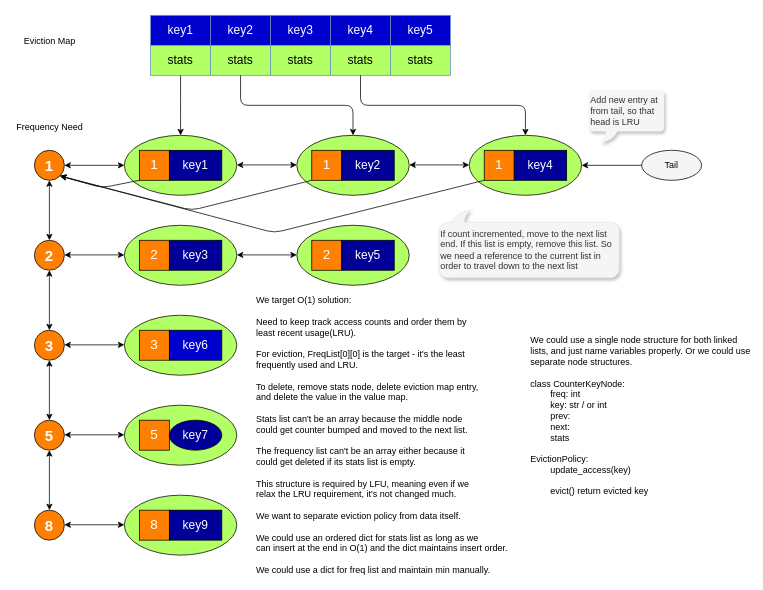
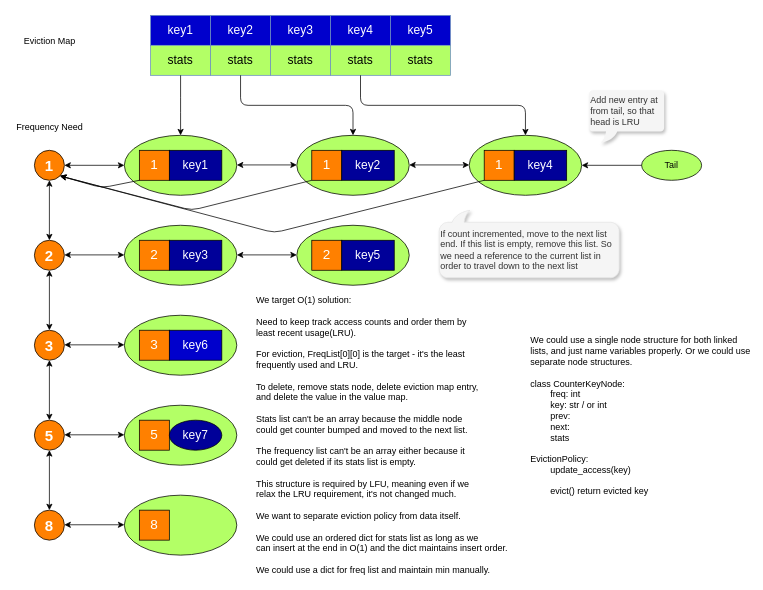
node "Tail": fillcolor #f5f5f5 -> #b3ff66
node "key9": removed
